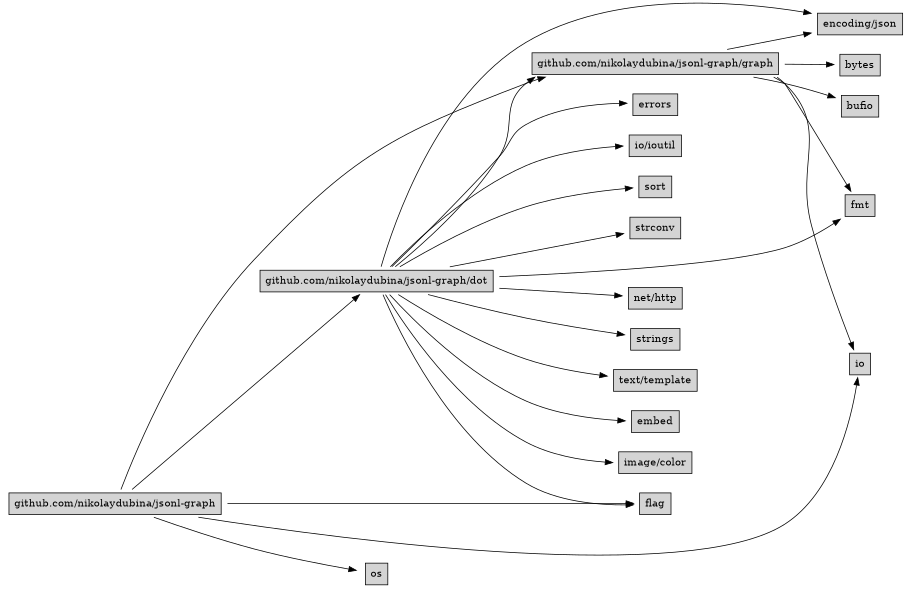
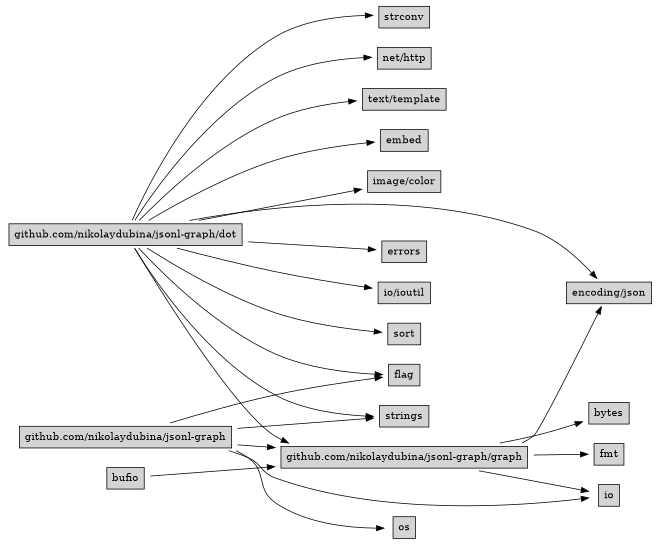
edge "github.com/nikolaydubina/jsonl-graph/graph" -> "bufio": reversed
edge "github.com/nikolaydubina/jsonl-graph/dot" -> "fmt": removed
edge "github.com/nikolaydubina/jsonl-graph" -> "github.com/nikolaydubina/jsonl-graph/dot": now "github.com/nikolaydubina/jsonl-graph" -> "strings"
